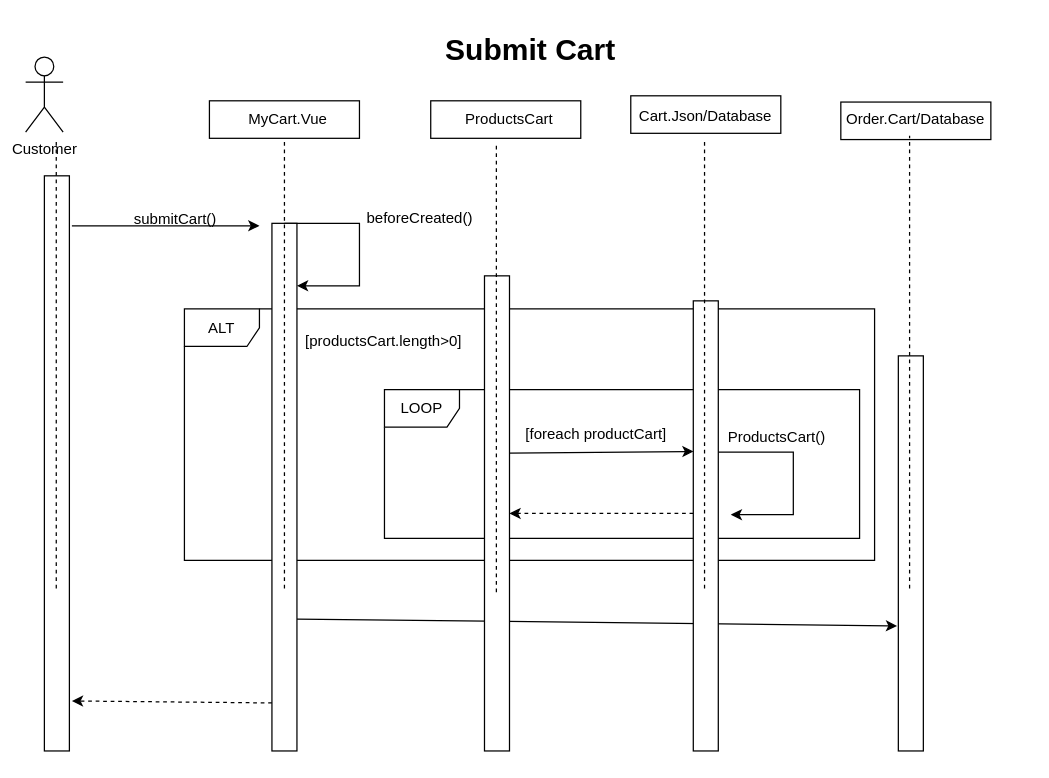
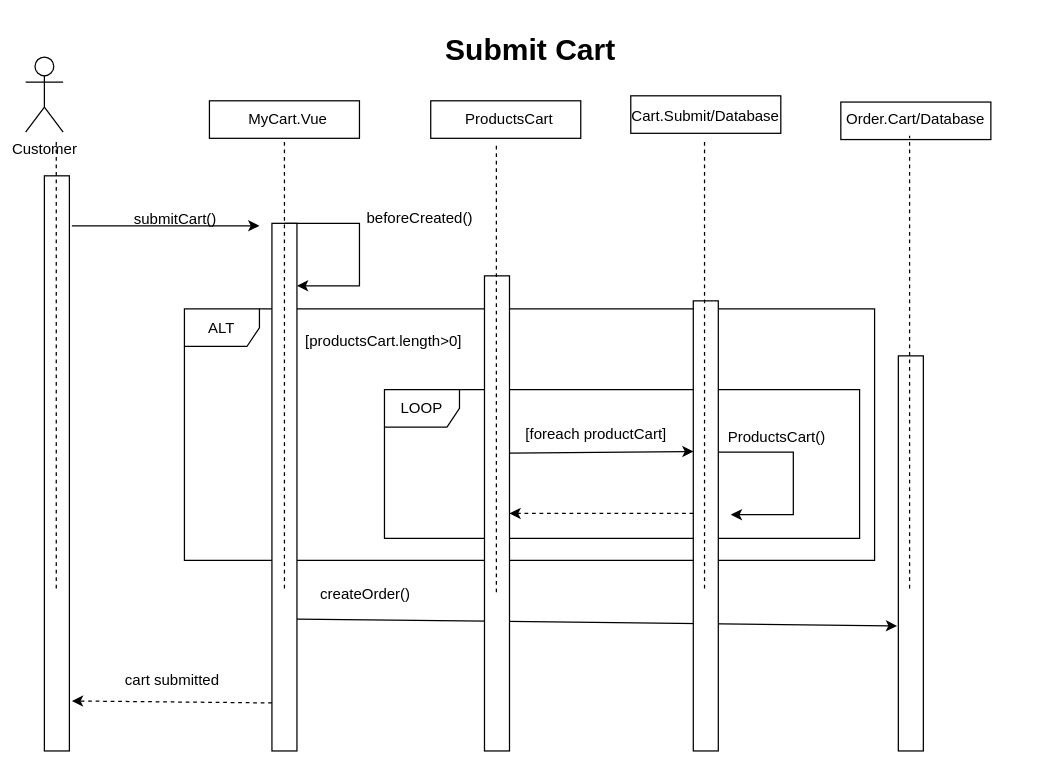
node "Cart.Json/Database": label "Cart.Json/Database" -> "Cart.Submit/Database"
node "createOrder()": added
node "cart submitted": added
